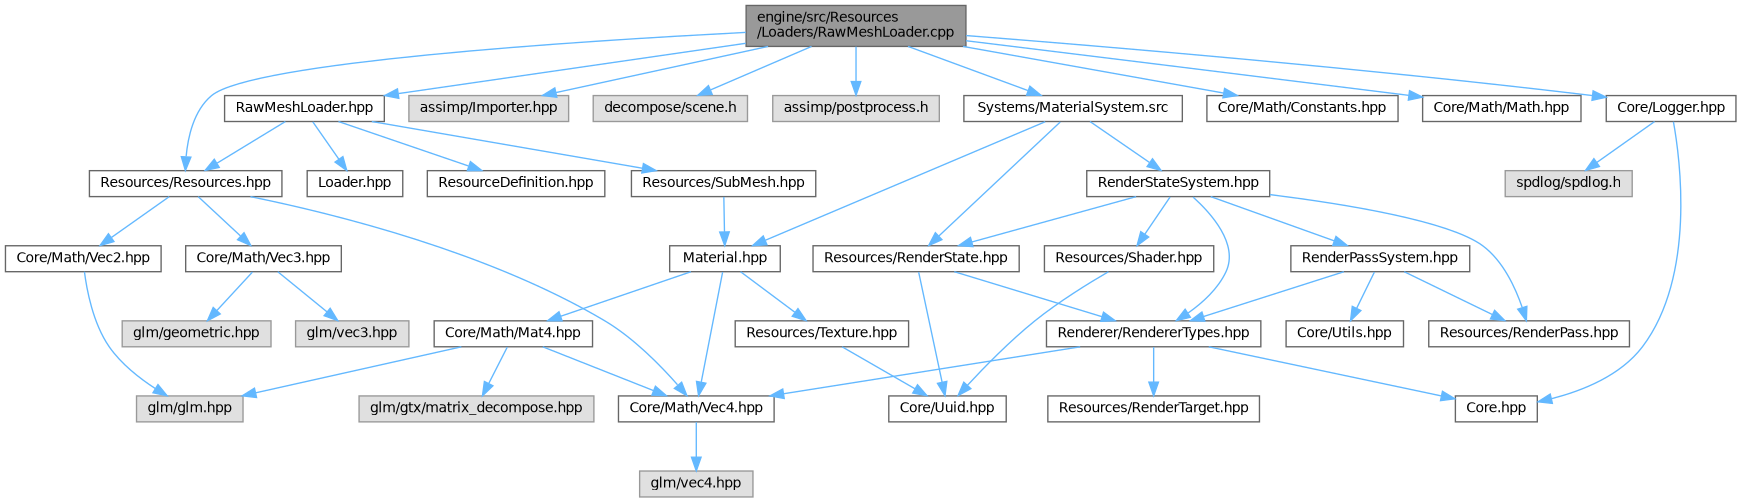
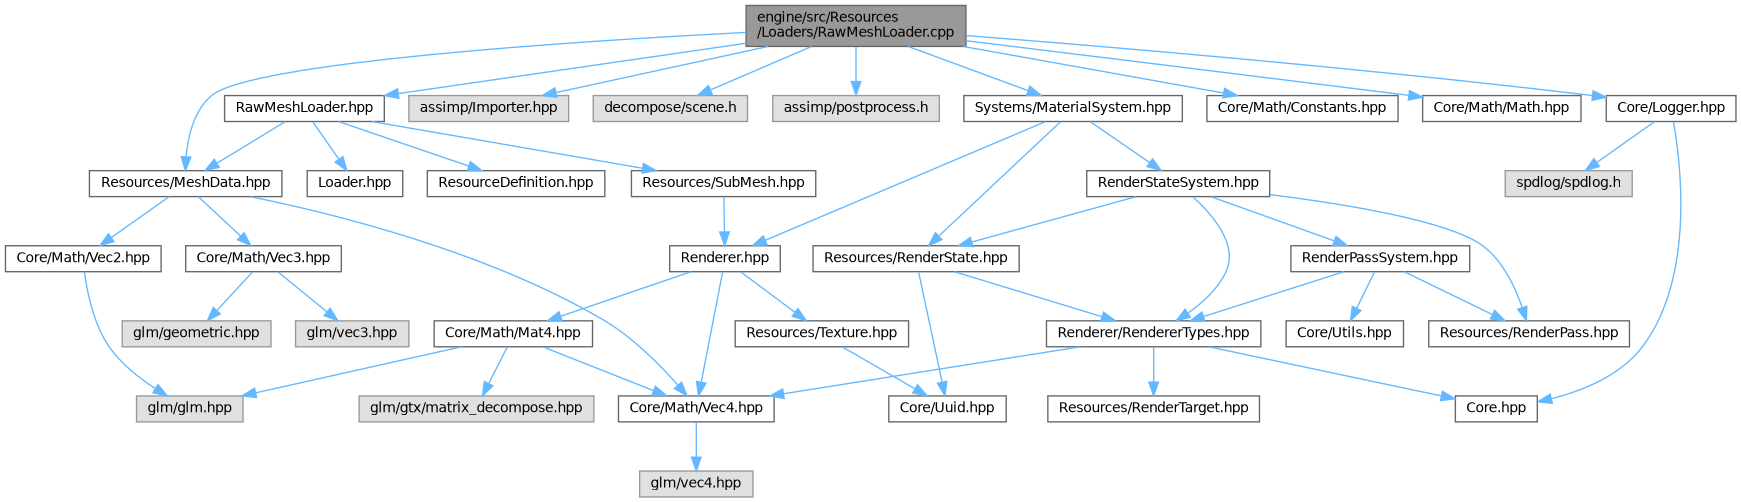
node "Systems/MaterialSystem.src": label "Systems/MaterialSystem.src" -> "Systems/MaterialSystem.hpp"
node "Resources/Resources.hpp": label "Resources/Resources.hpp" -> "Resources/MeshData.hpp"
node "Material.hpp": label "Material.hpp" -> "Renderer.hpp"
node "Resources/Shader.hpp": removed
